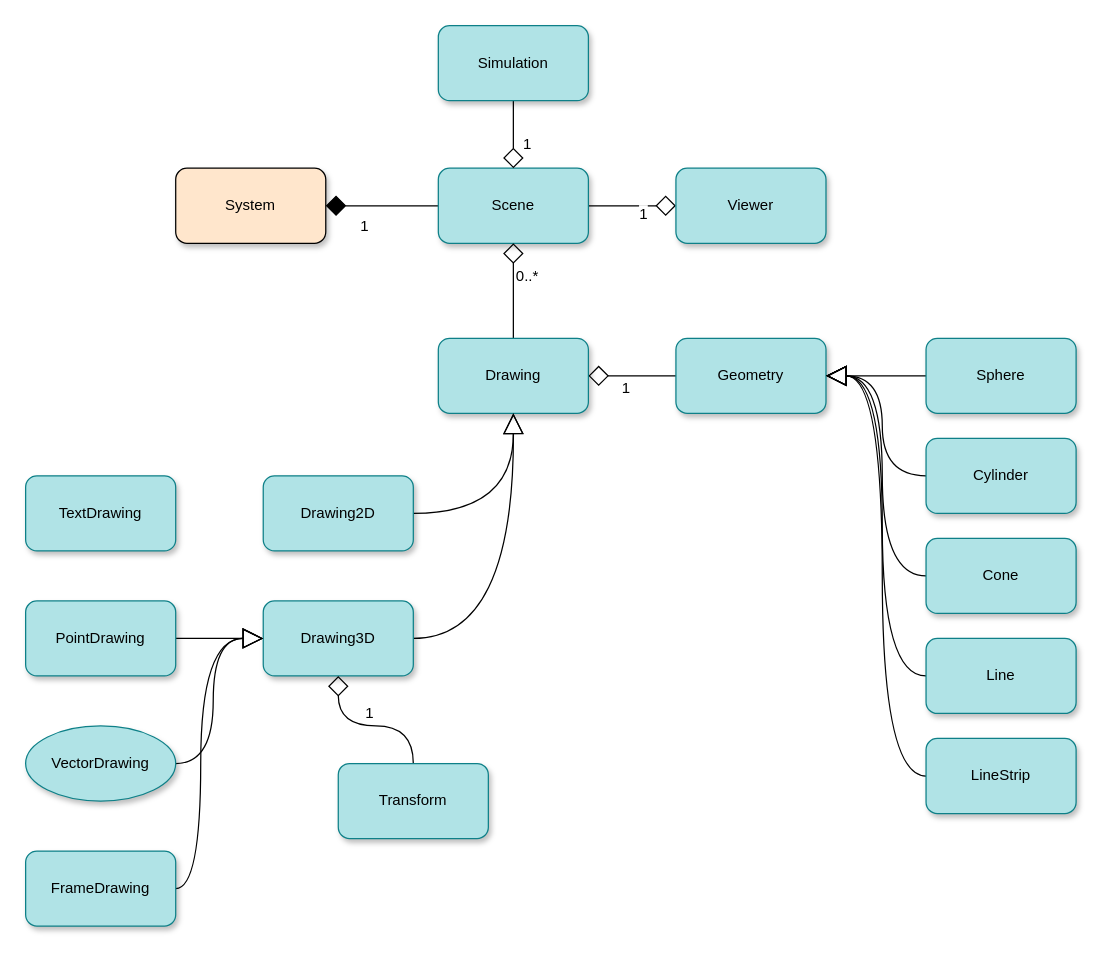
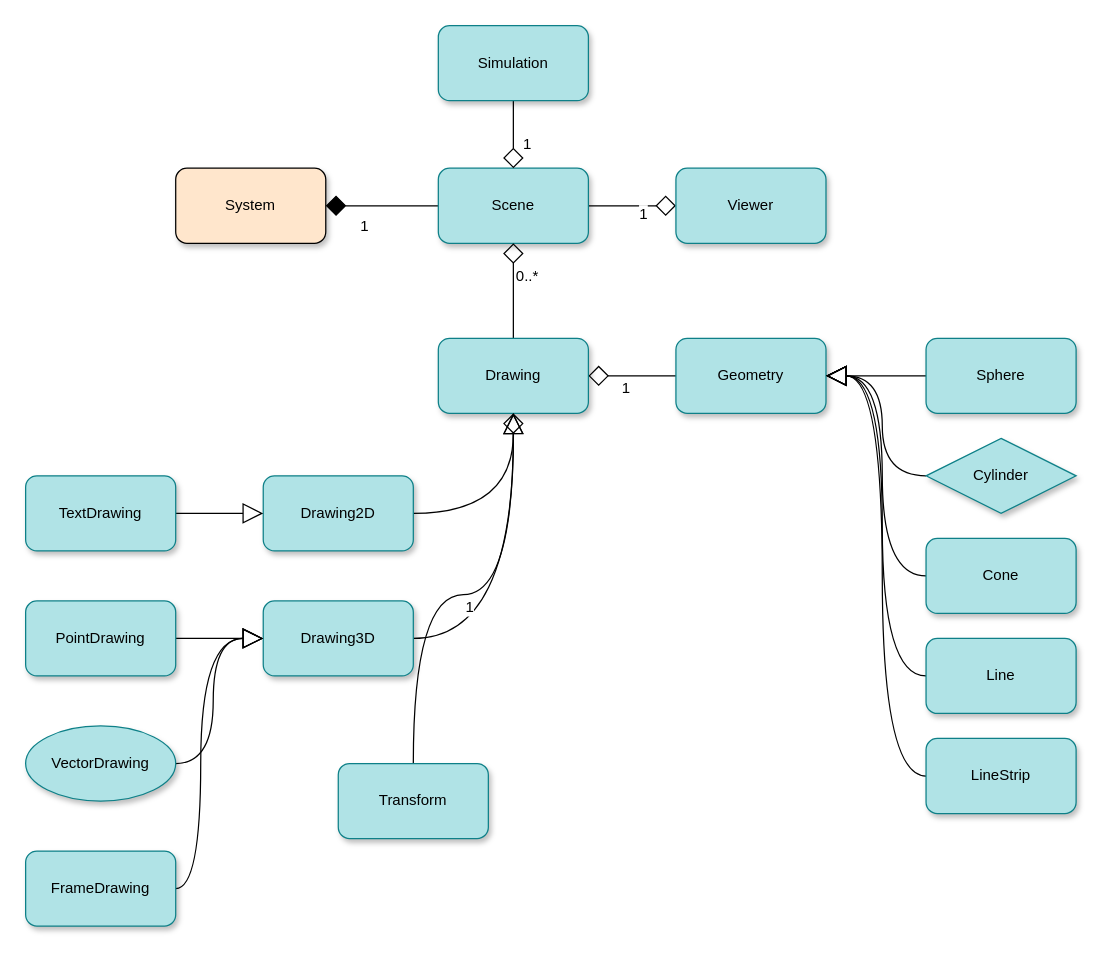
node "Cylinder": shape rounded rectangle -> diamond
edge "TextDrawing" -> "Drawing2D": added
edge "Transform" -> "Drawing3D": now "Transform" -> "Drawing"
